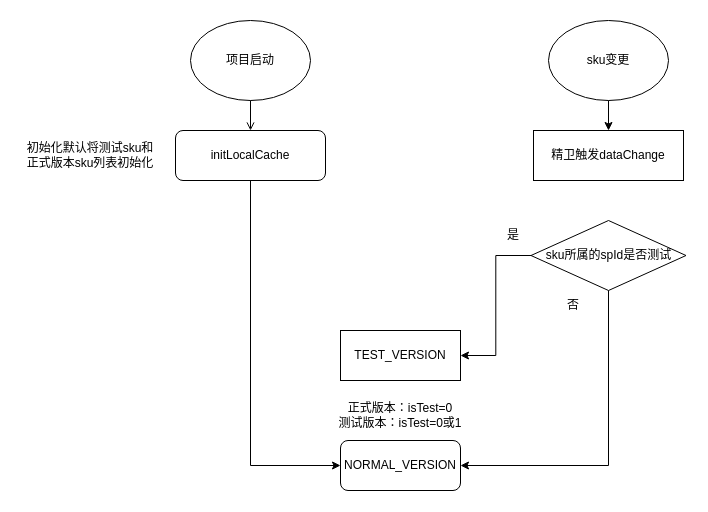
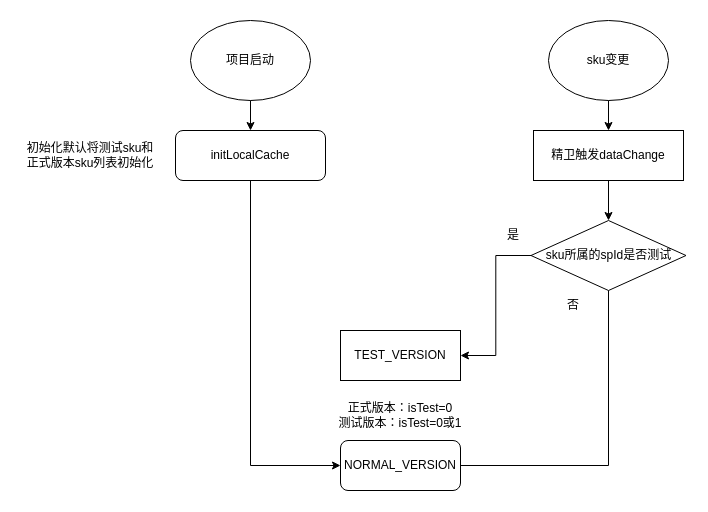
edge "项目启动" -> "initLocalCache": arrowhead open -> classic
edge "精卫触发dataChange" -> "sku所属的spId是否测试": added
edge "sku所属的spId是否测试" -> "NORMAL_VERSION": arrowhead classic -> none
